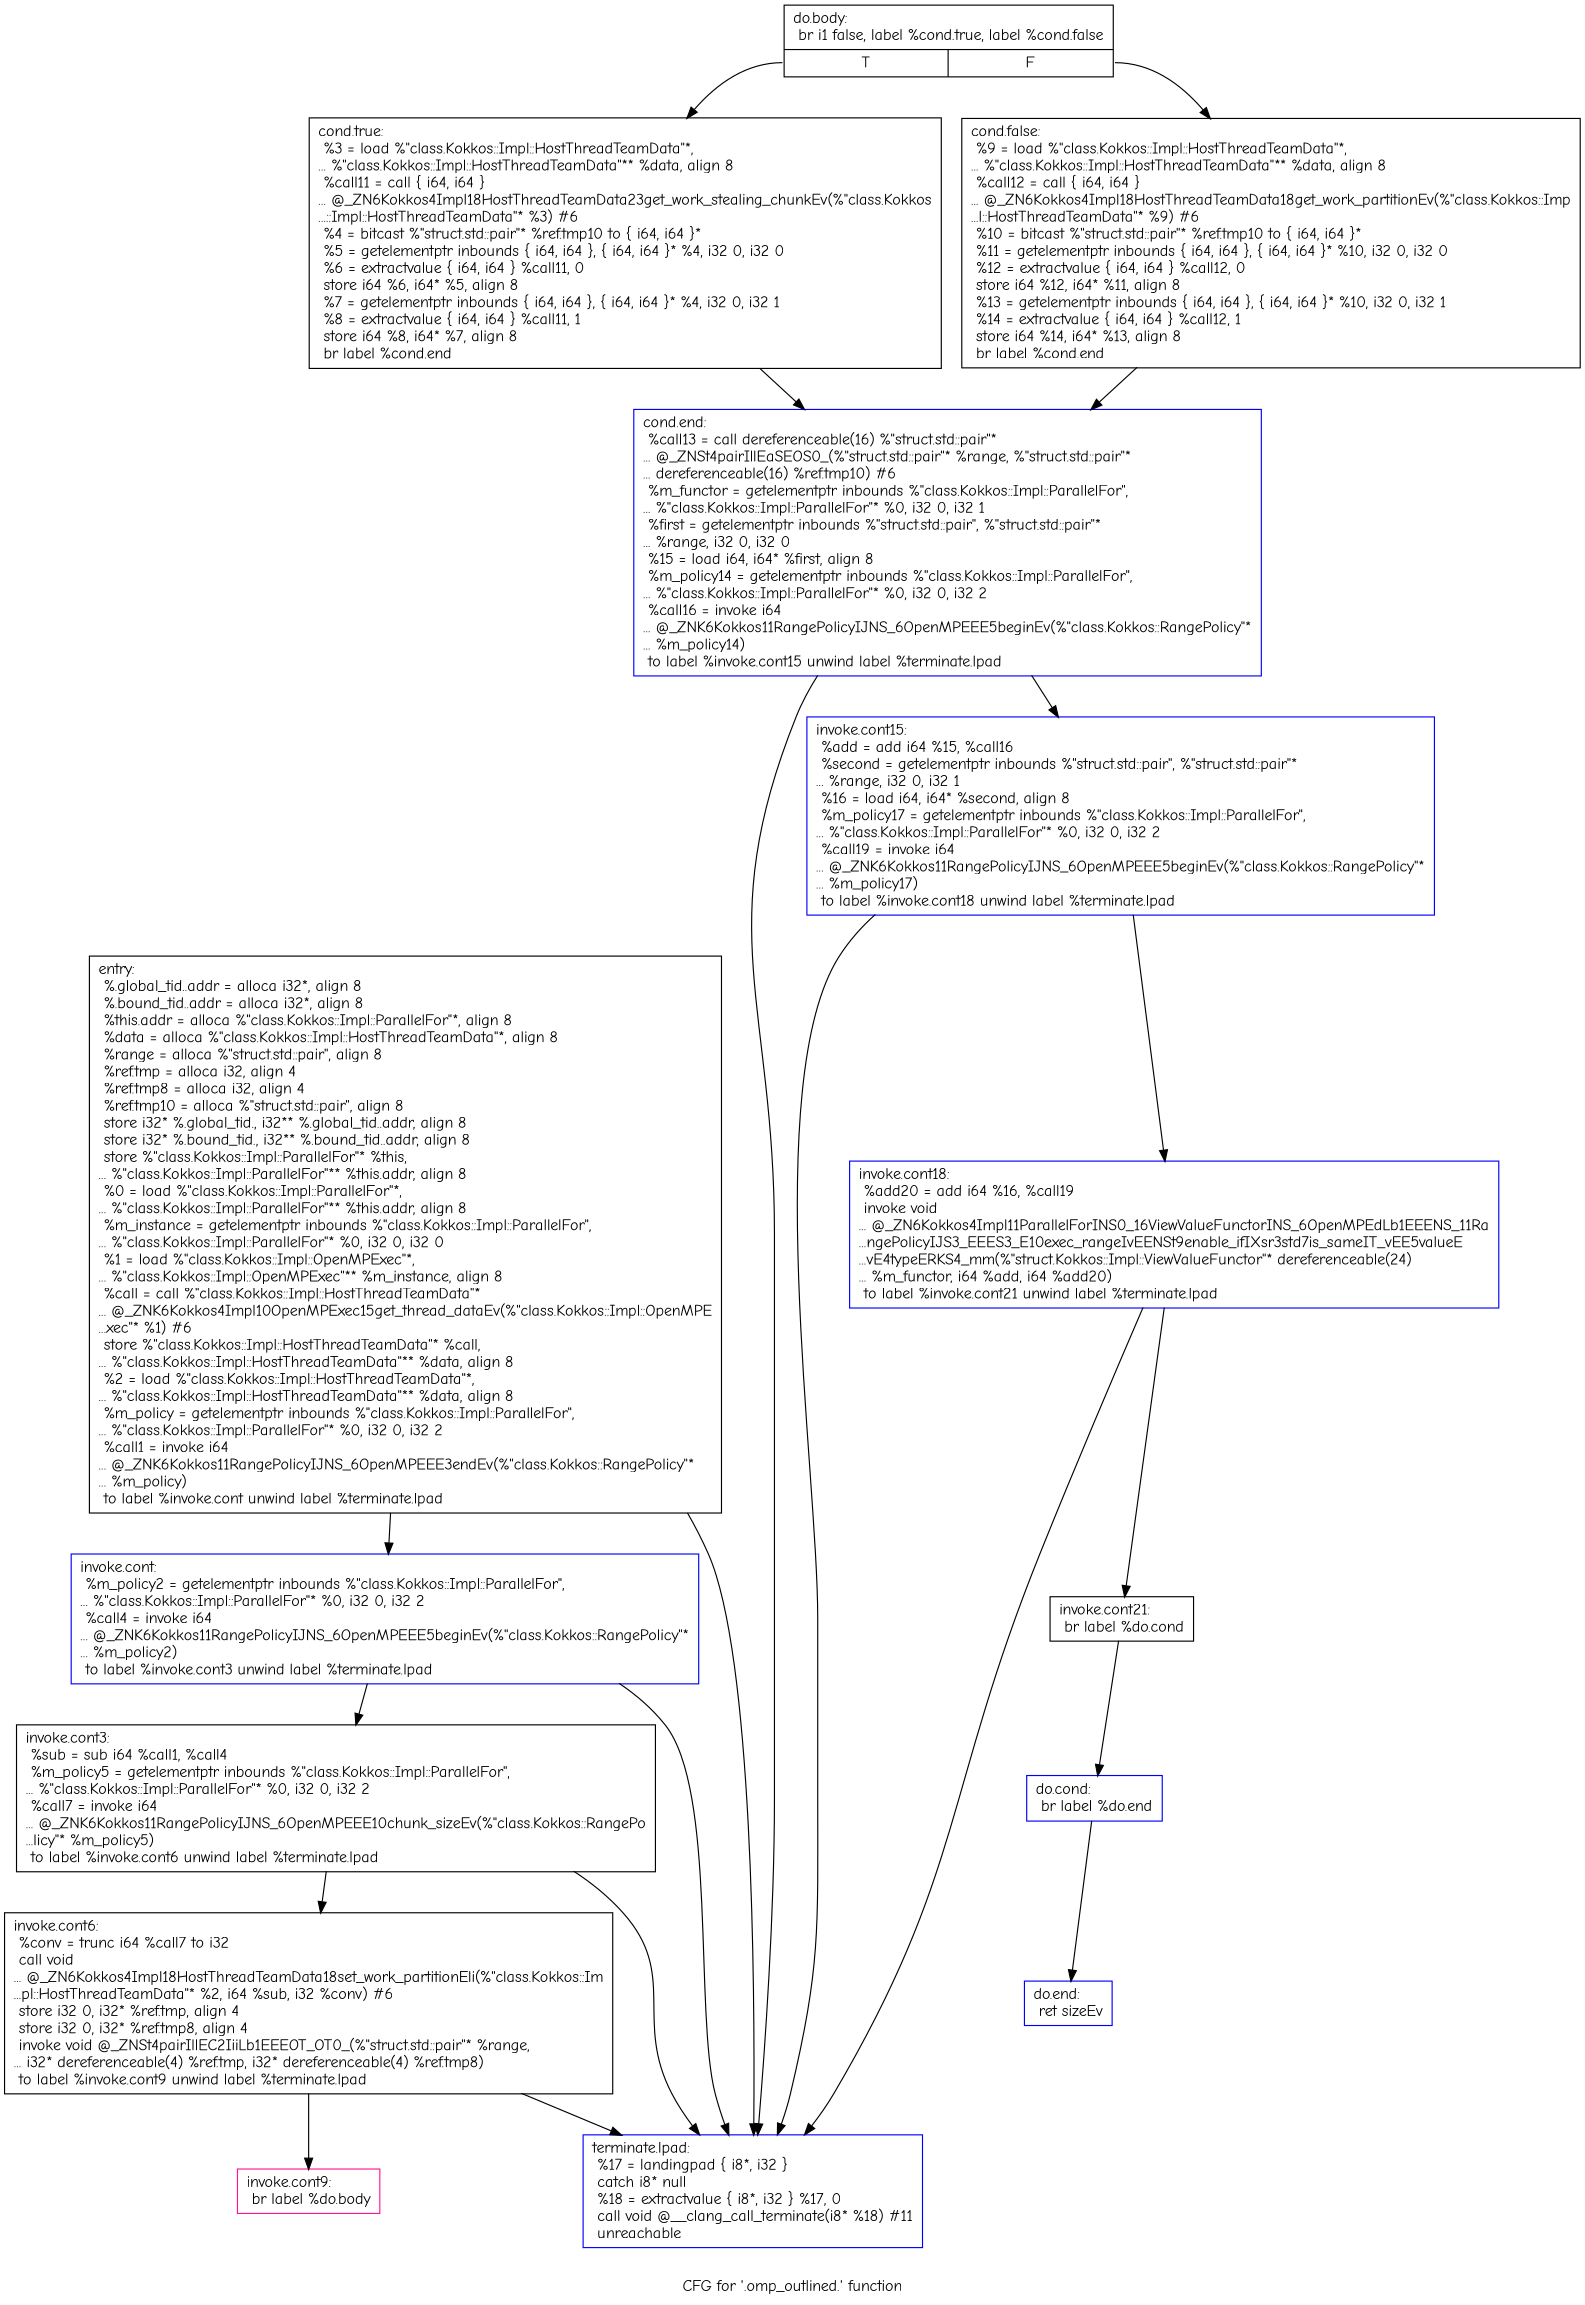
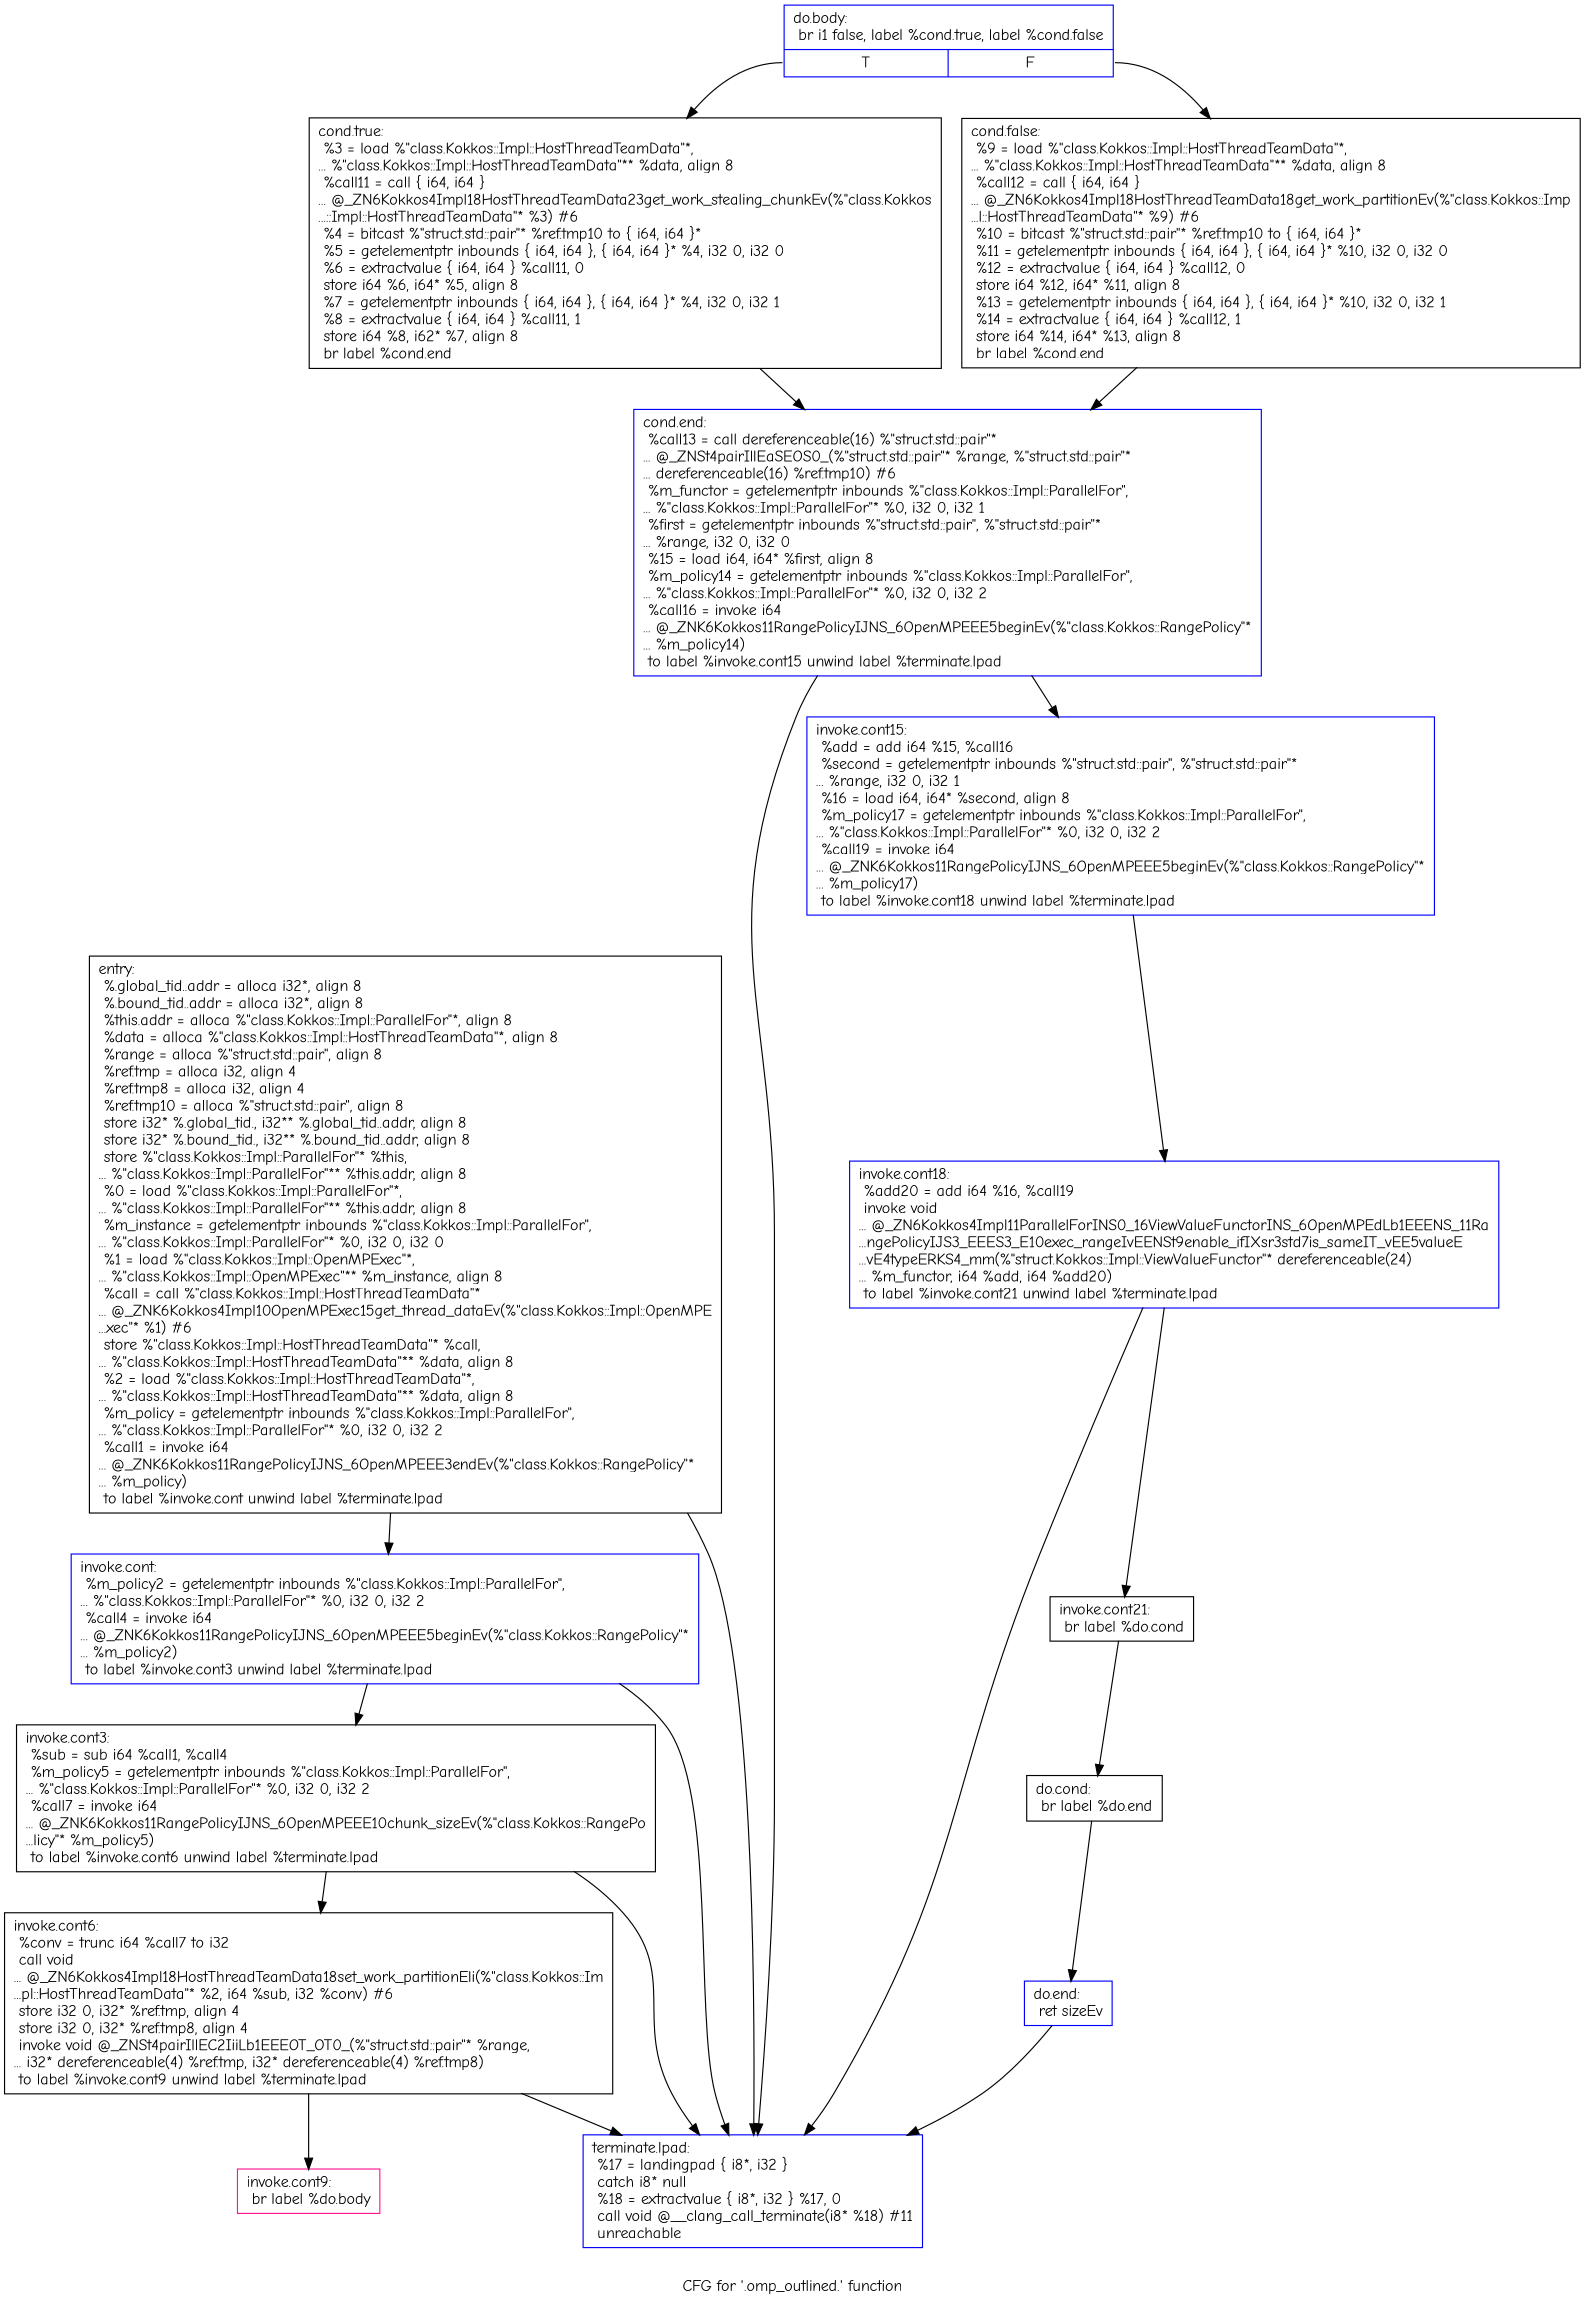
node "do.body:": color black -> blue
node "cond.true:": text "store i64 %8, i64* %7, align 8" -> "store i64 %8, i62* %7, align 8"
edge "invoke.cont15:" -> "terminate.lpad:": now "do.end:" -> "terminate.lpad:"
node "do.cond:": color blue -> black
